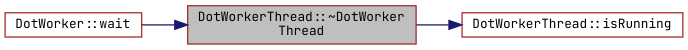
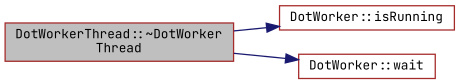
edge "DotWorker::wait" -> "DotWorkerThread::~DotWorker Thread": reversed
node "DotWorkerThread::isRunning": label "DotWorkerThread::isRunning" -> "DotWorker::isRunning"
